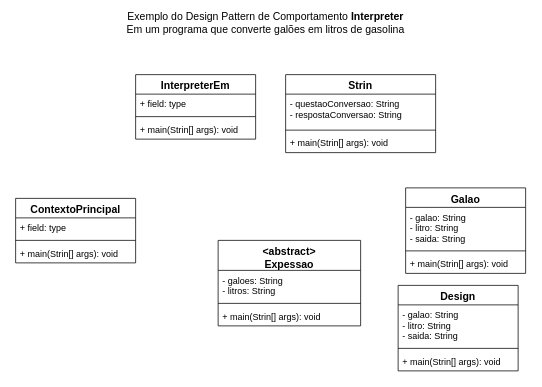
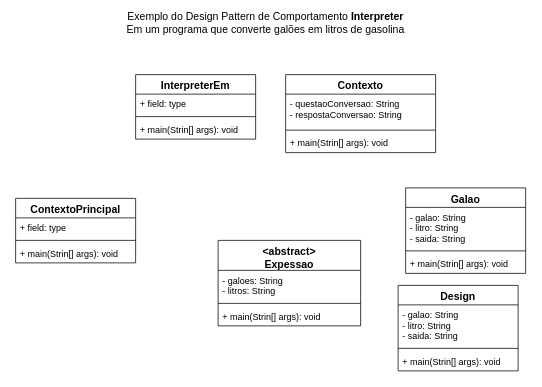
node "Strin": label "Strin" -> "Contexto"
